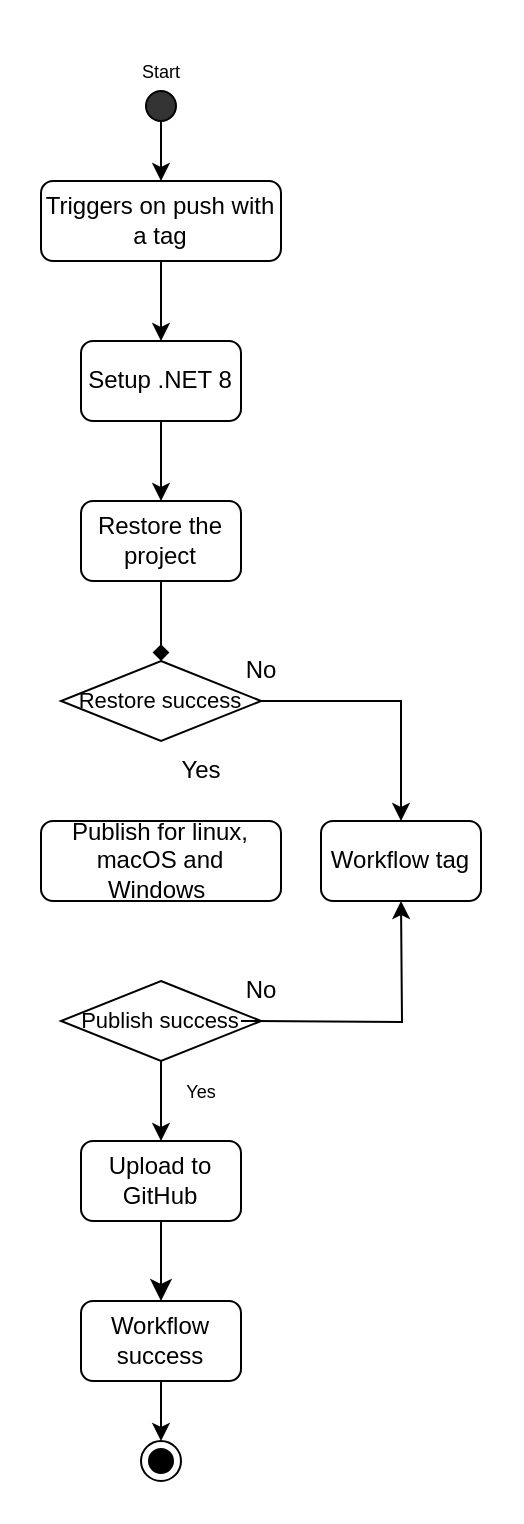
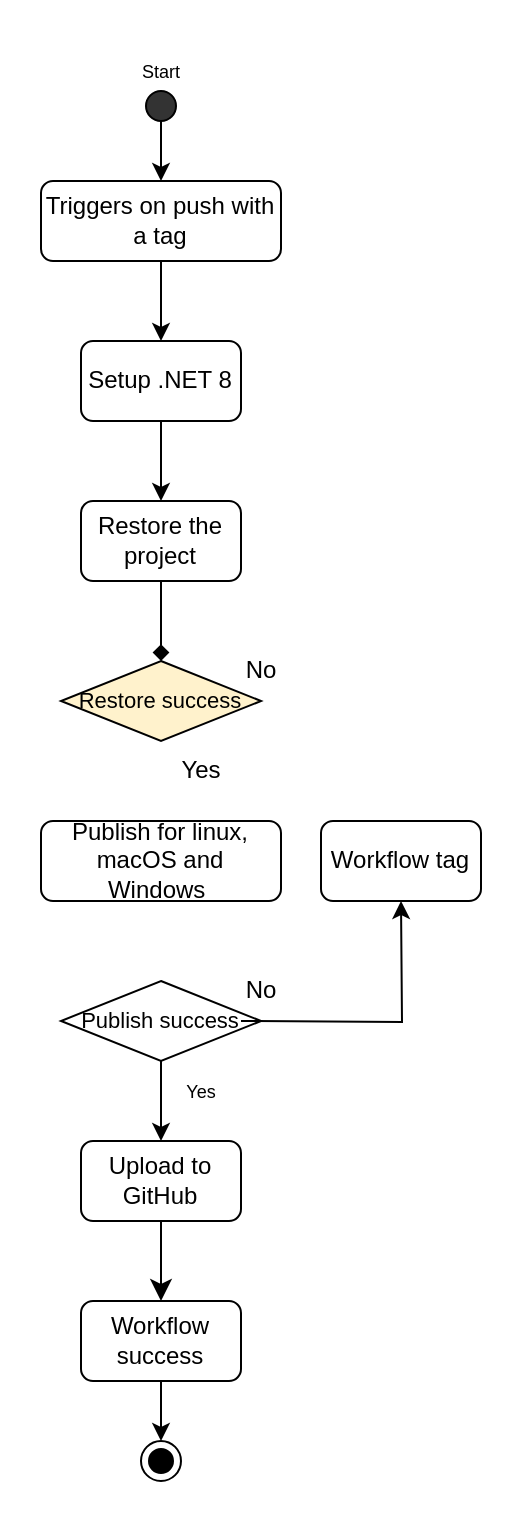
node "Restore success": fillcolor #ffffff -> #fff2cc
edge "Restore success" -> "Workflow tag": removed
